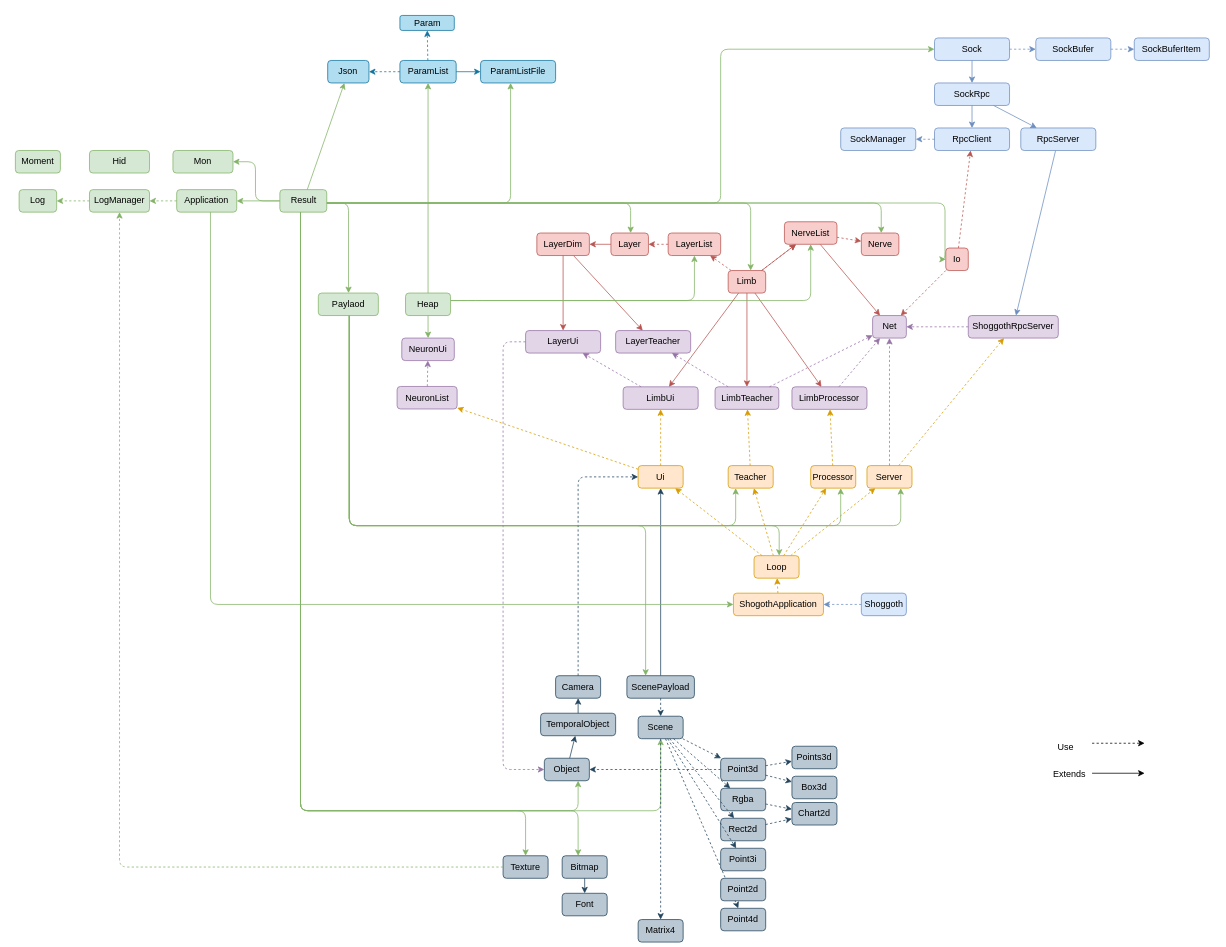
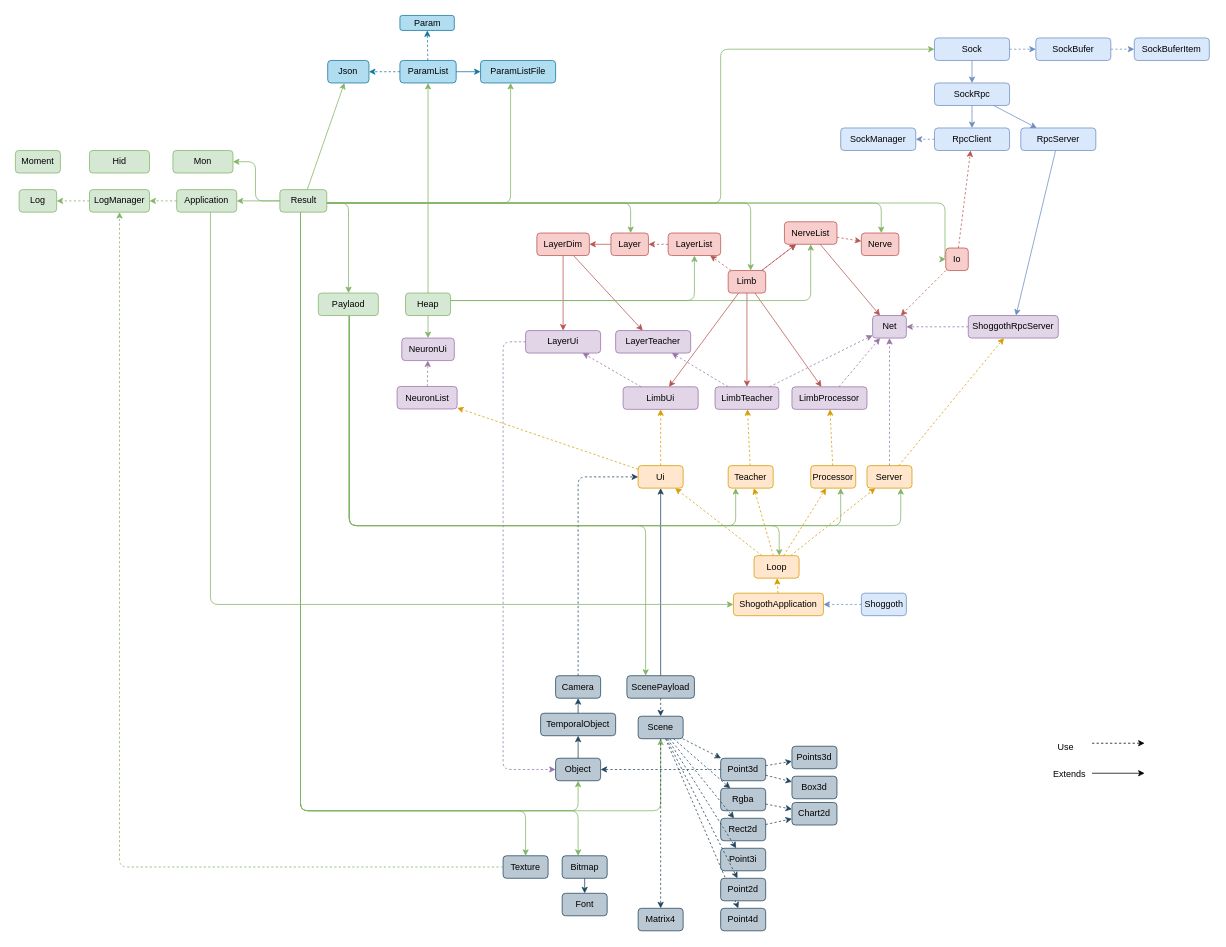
node "Object": moved (567, 769) -> (578, 769)
edge "Scene" -> "Point2d": added
node "Matrix4": moved (660, 930) -> (660, 919)
